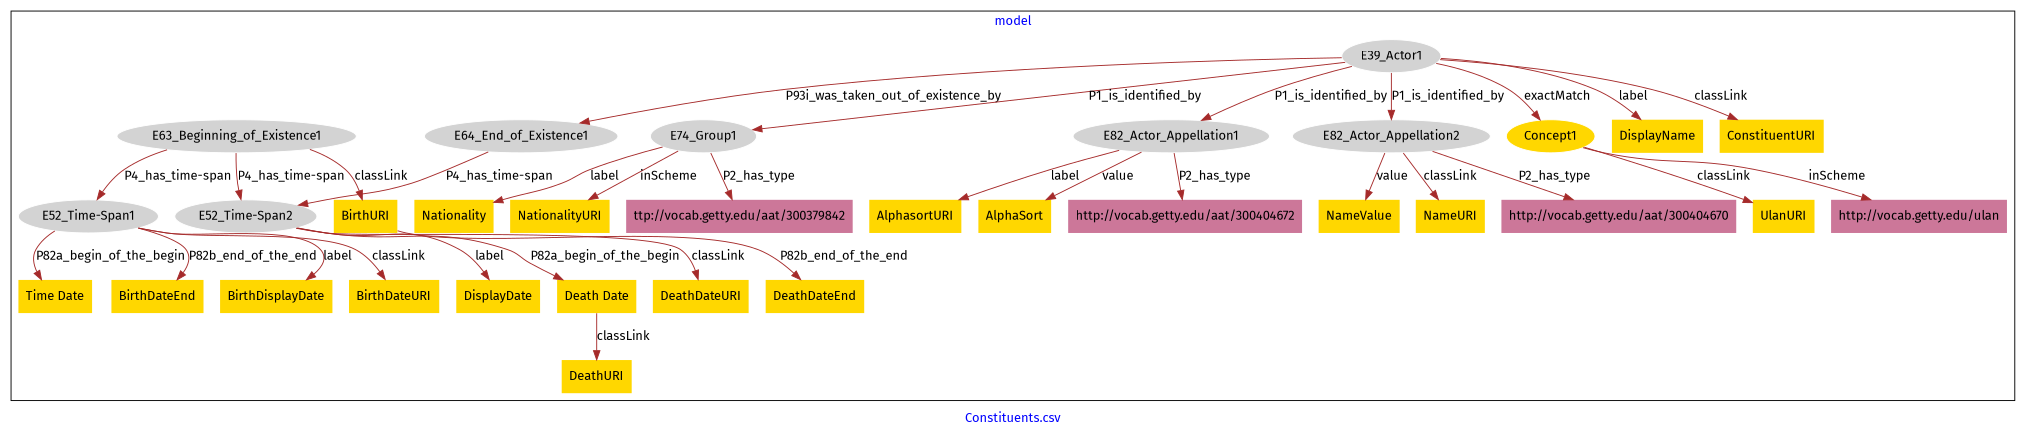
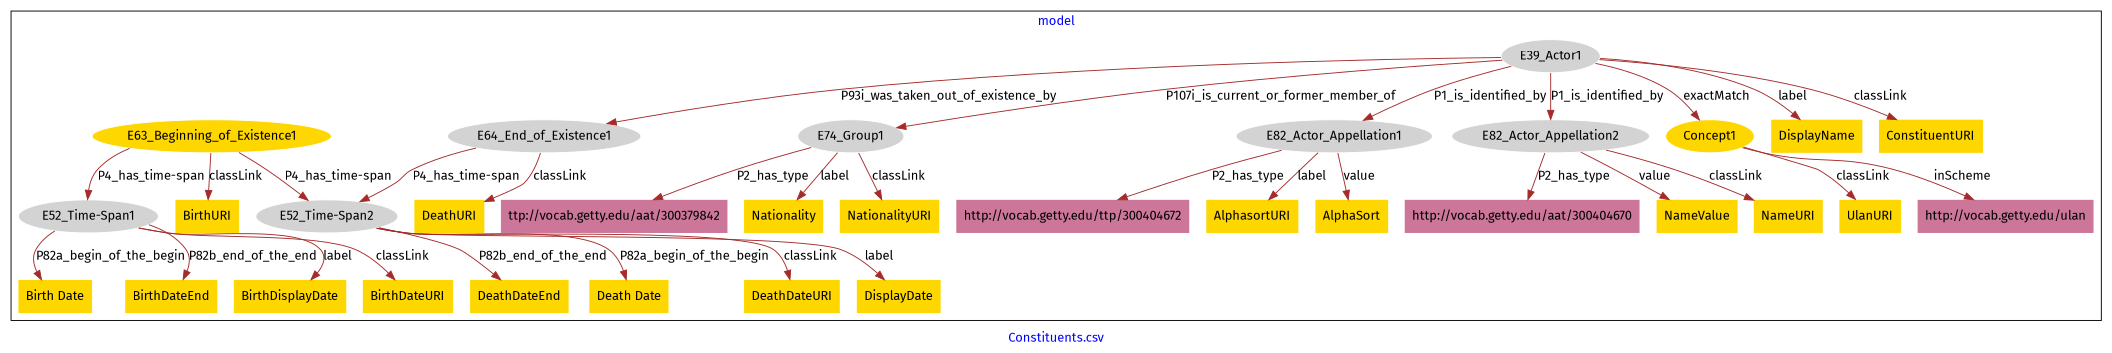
edge "E39_Actor1" -> "E74_Group1": label "P1_is_identified_by" -> "P107i_is_current_or_former_member_of"
node "E63_Beginning_of_Existence1": fillcolor lightgray -> gold
edge "E74_Group1" -> "NationalityURI": label "inScheme" -> "classLink"
node "http://vocab.getty.edu/aat/300404672": label "http://vocab.getty.edu/aat/300404672" -> "http://vocab.getty.edu/ttp/300404672"
edge "BirthURI" -> "DeathDateEnd": now "E52_Time-Span2" -> "DeathDateEnd"
node "Time Date": label "Time Date" -> "Birth Date"
edge "Death Date" -> "DeathURI": now "E64_End_of_Existence1" -> "DeathURI"
